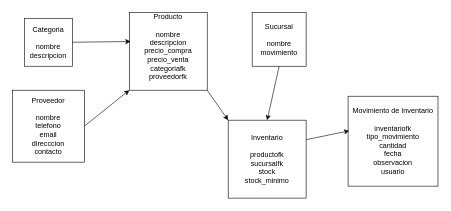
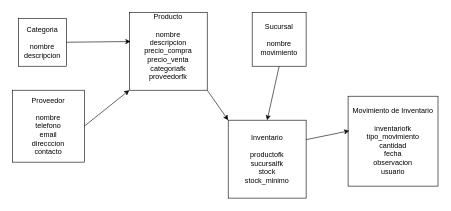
node "Categoria nombre descripcion": moved (48, 42) -> (42, 42)
